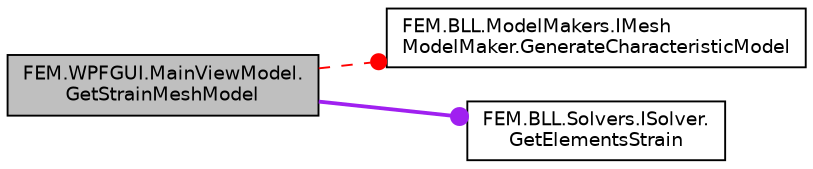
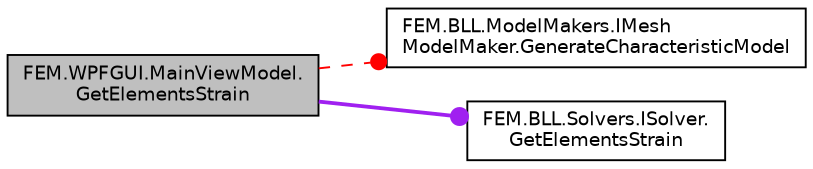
node "FEM.WPFGUI.MainViewModel. GetStrainMeshModel": label "FEM.WPFGUI.MainViewModel. GetStrainMeshModel" -> "FEM.WPFGUI.MainViewModel. GetElementsStrain"
